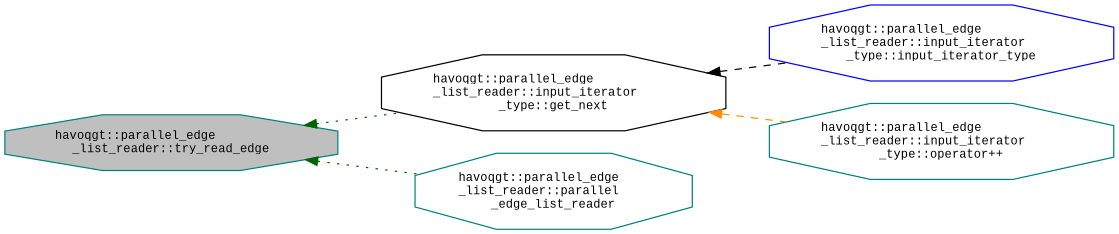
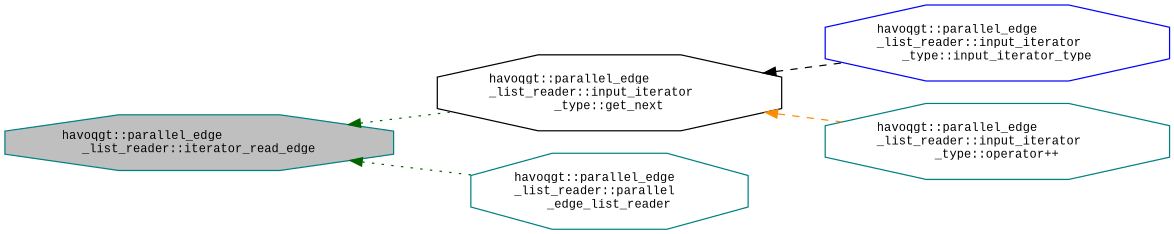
node "havoqgt::parallel_edge _list_reader::try_read_edge": label "havoqgt::parallel_edge _list_reader::try_read_edge" -> "havoqgt::parallel_edge _list_reader::iterator_read_edge"
